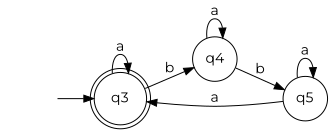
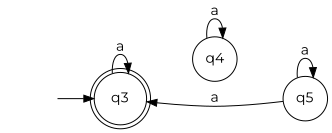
edge "q4" -> "q5": removed, label "b"
edge "q3" -> "q4": removed, label "b"
